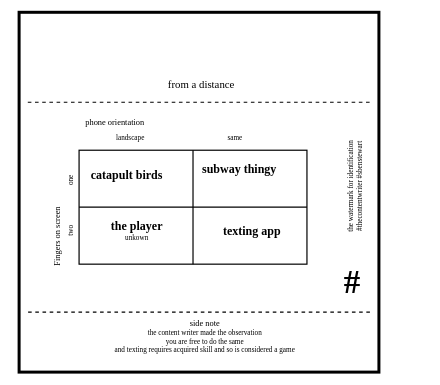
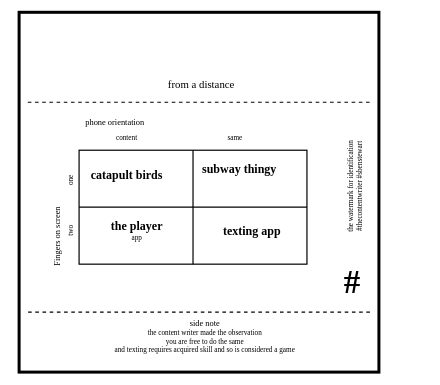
node "landscape": label "landscape" -> "content"
node "the player unkown": label "the player unkown" -> "the player app"
